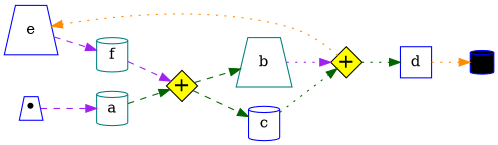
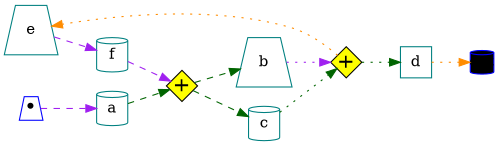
node "e": color blue -> teal
node "d": color blue -> teal
node "c": color blue -> teal
